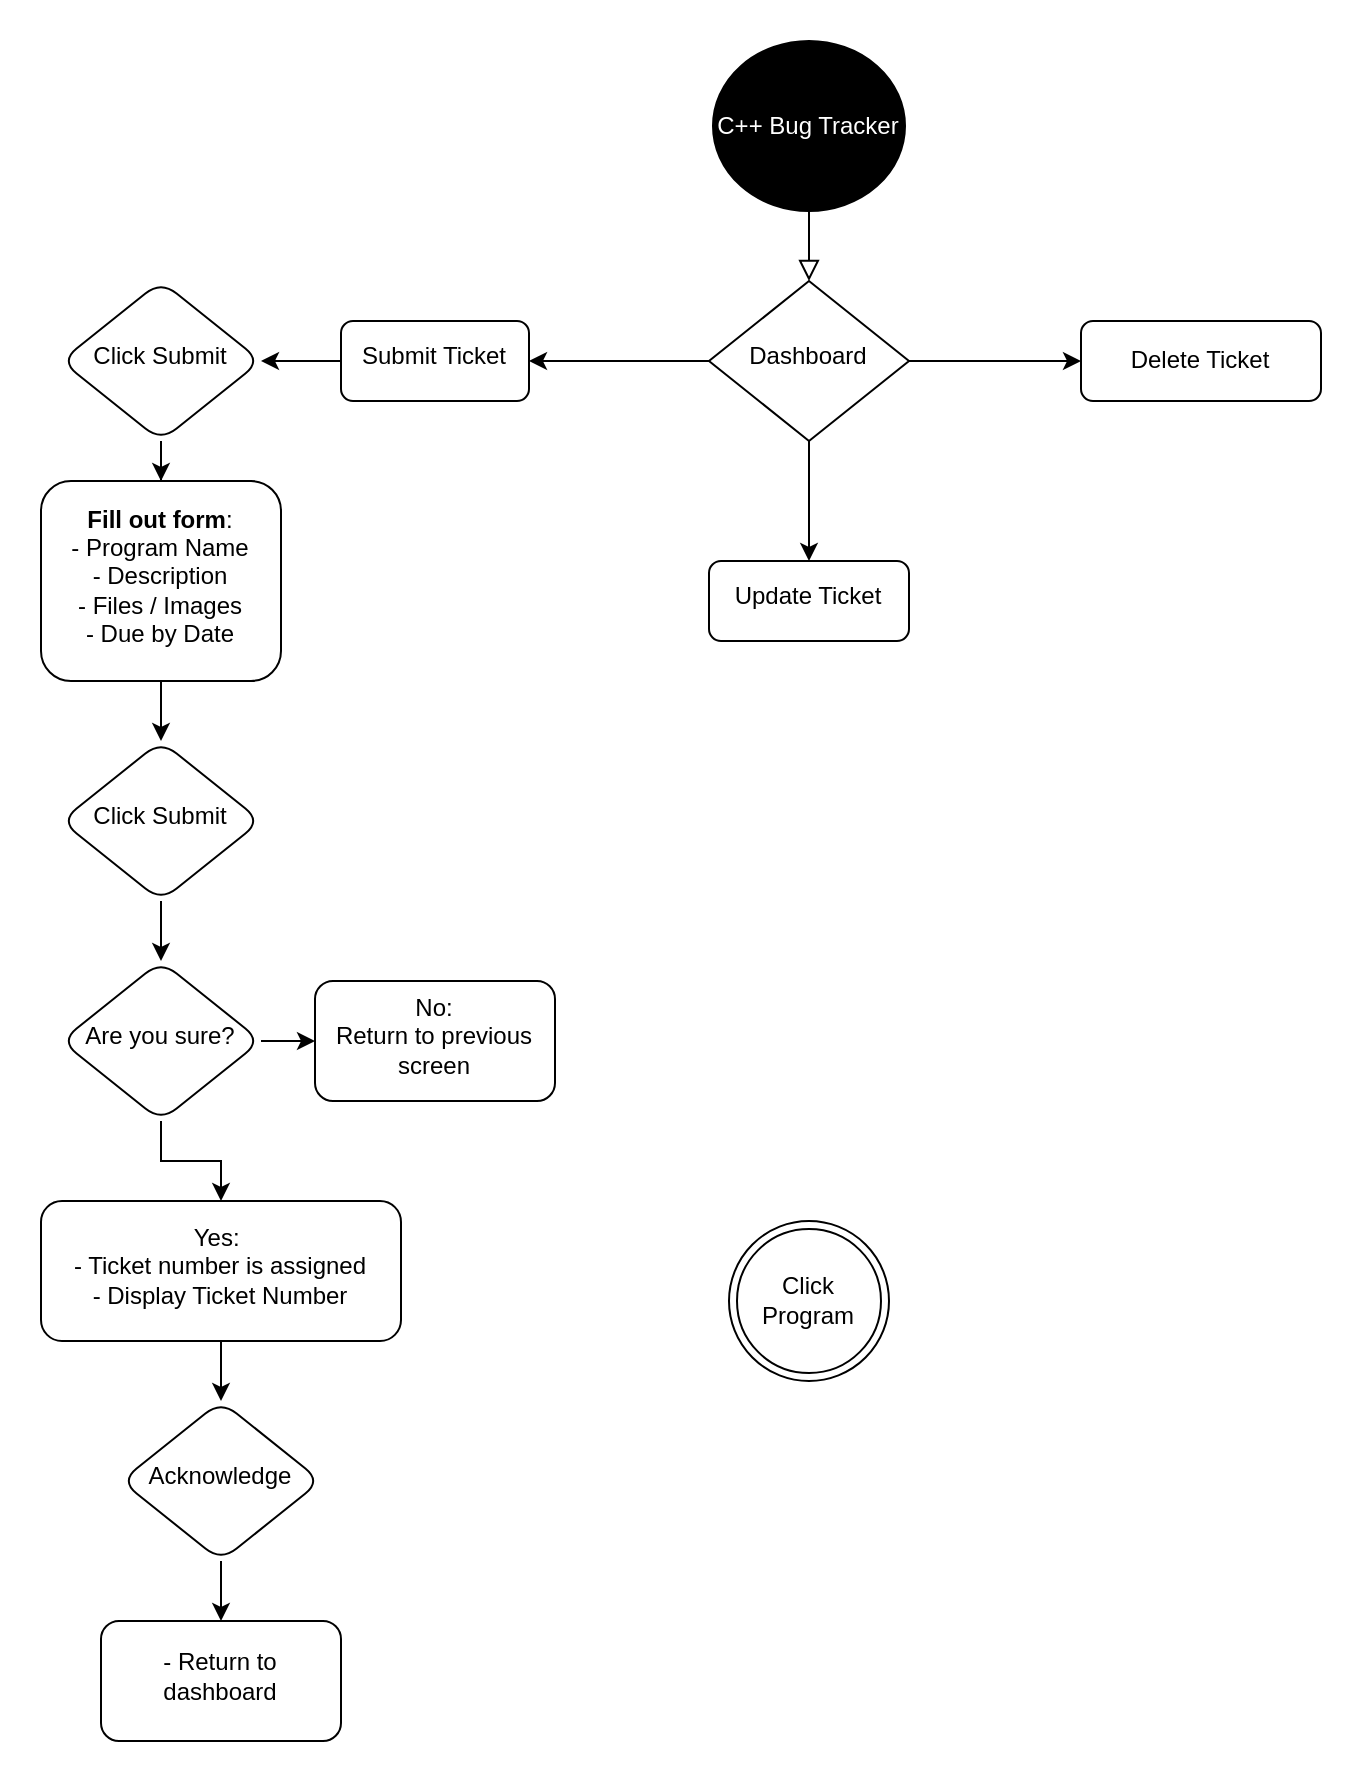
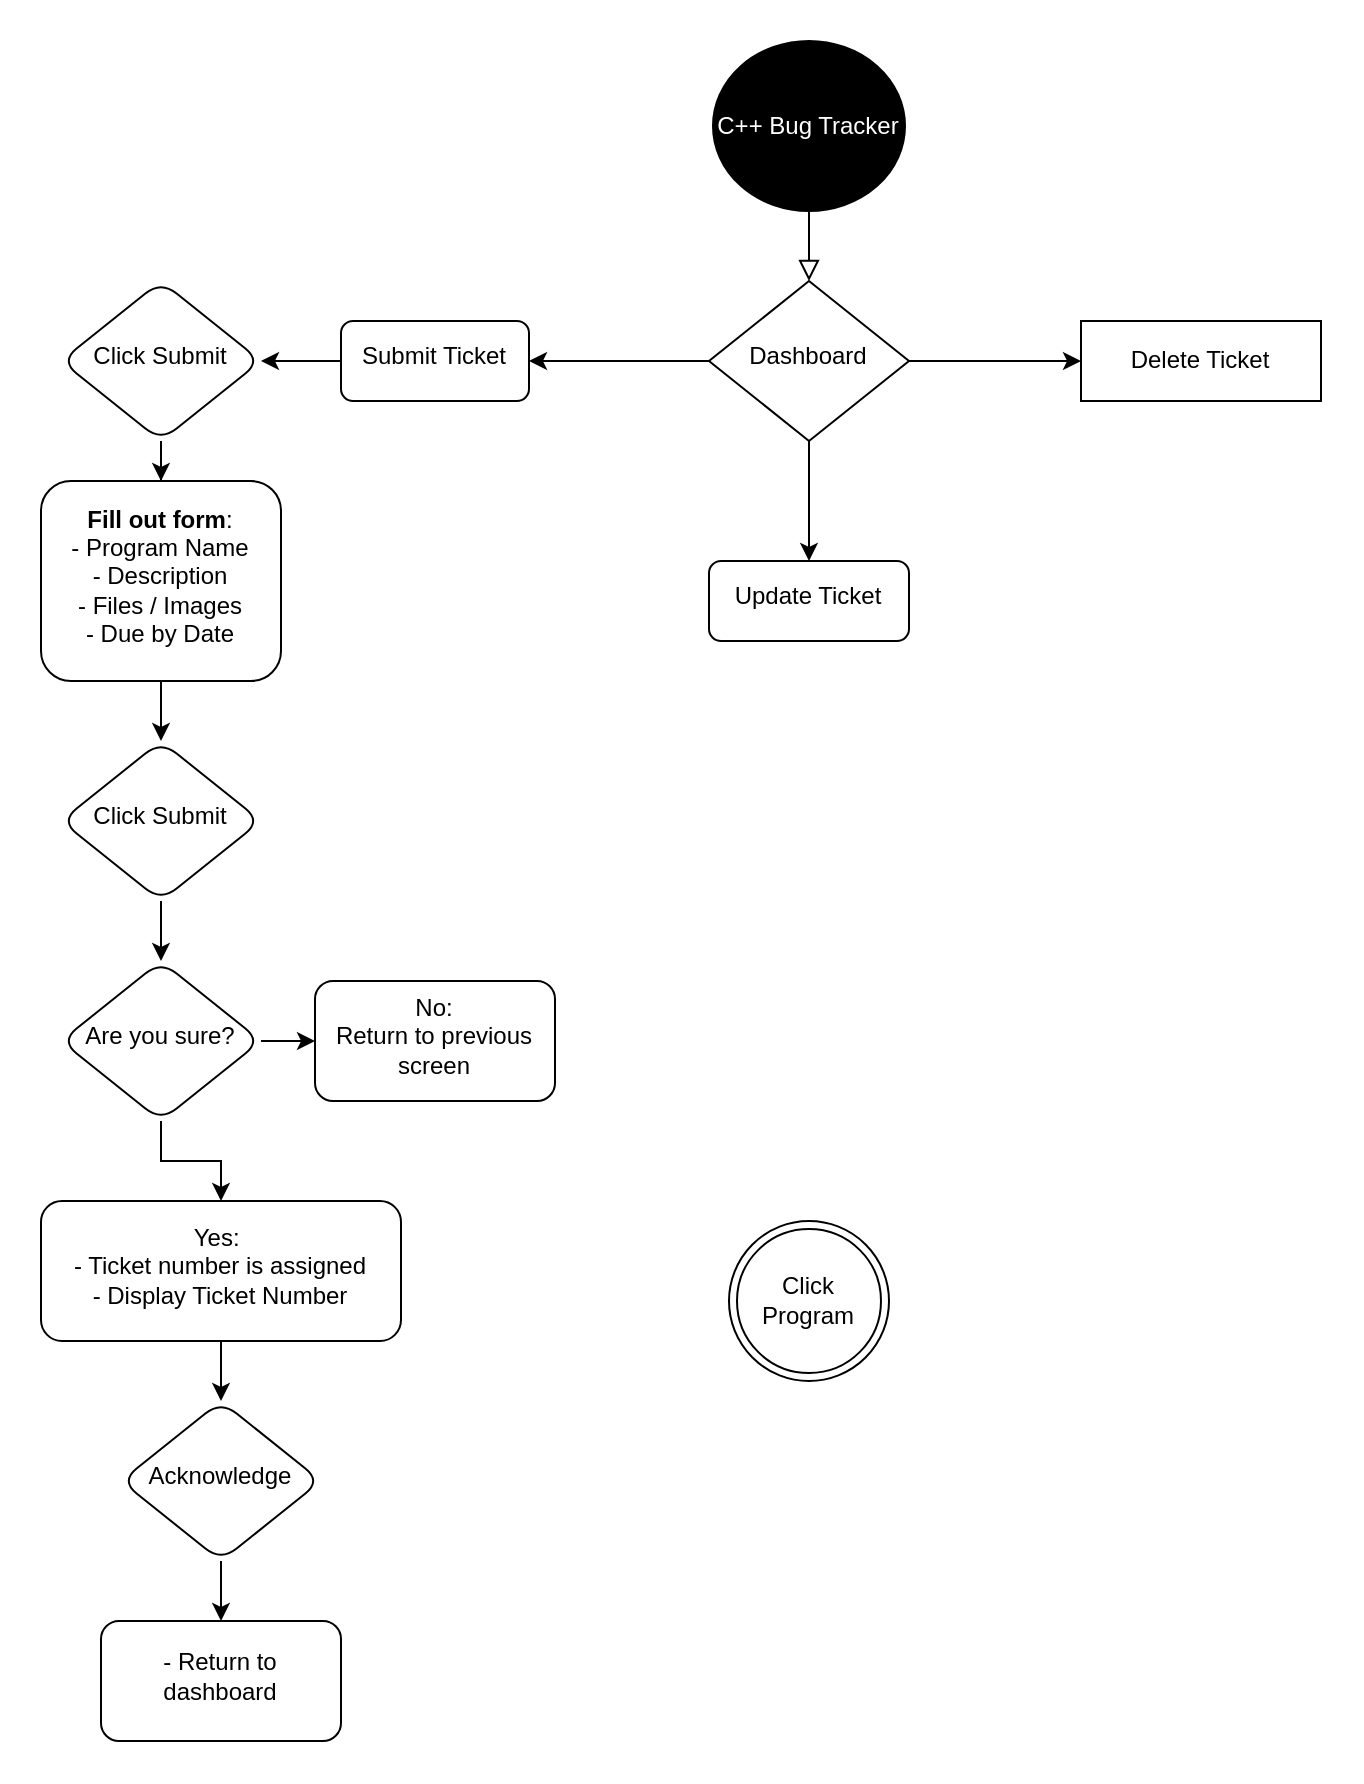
node "Delete Ticket": shape rounded rectangle -> rectangle
